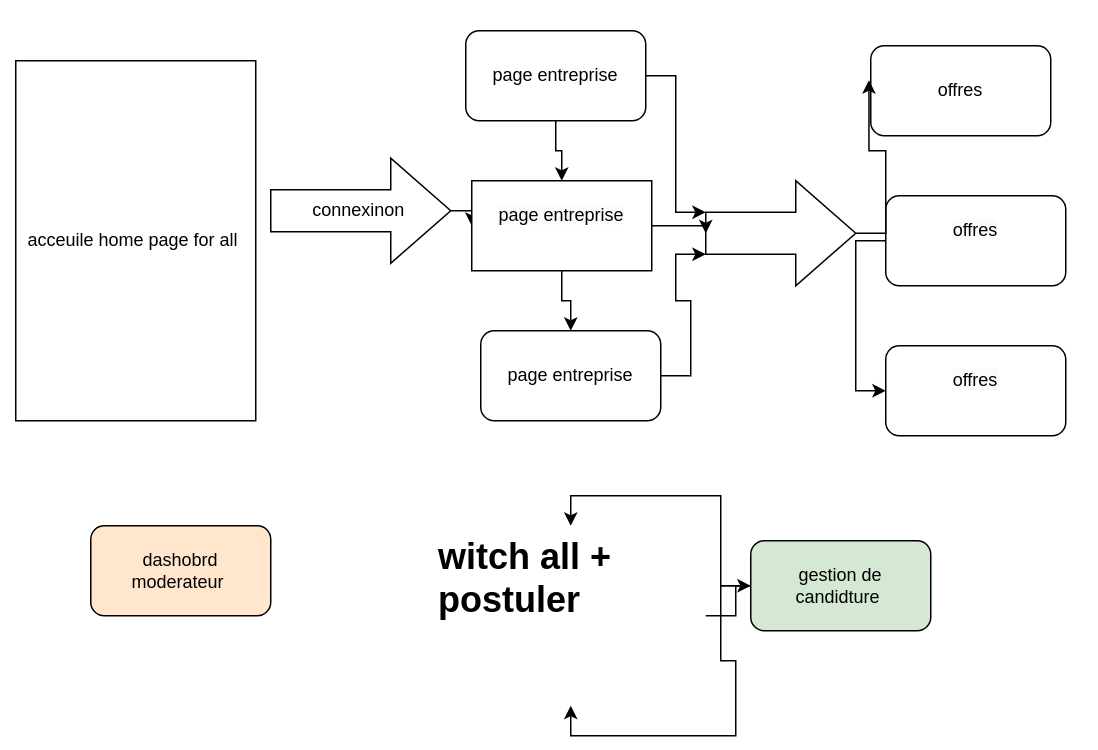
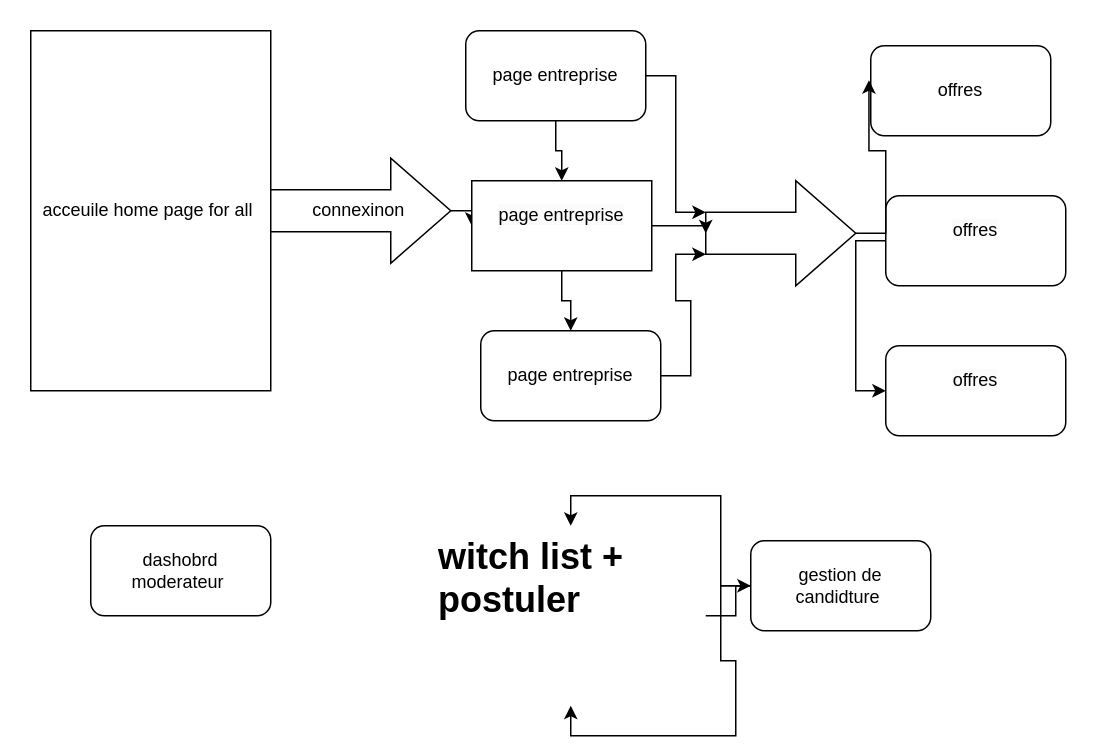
node "acceuile home page for all": moved (136, 241) -> (151, 211)
node "witch all + postuler": label "witch all + postuler" -> "witch list + postuler"
node "dashobrd moderateur": fillcolor #ffe6cc -> #ffffff
node "gestion de candidture": fillcolor #d5e8d4 -> #ffffff
